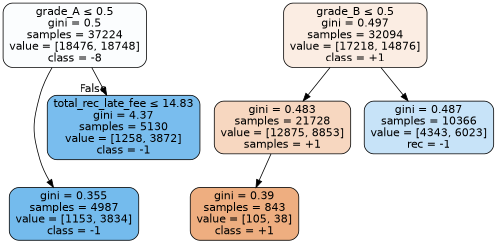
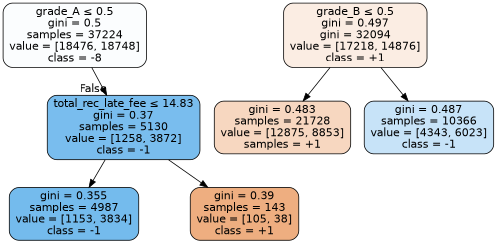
node "grade_B ≤ 0.5": text "samples = 32094" -> "gini = 32094"
node "total_rec_late_fee ≤ 14.83": text "gini = 4.37" -> "gini = 0.37"
edge "grade_A ≤ 0.5" -> "gini = 0.355": now "total_rec_late_fee ≤ 14.83" -> "gini = 0.355"
node "gini = 0.487": text "rec = -1" -> "class = -1"
edge "gini = 0.483" -> "gini = 0.39": now "total_rec_late_fee ≤ 14.83" -> "gini = 0.39"
node "gini = 0.39": text "samples = 843" -> "samples = 143"
